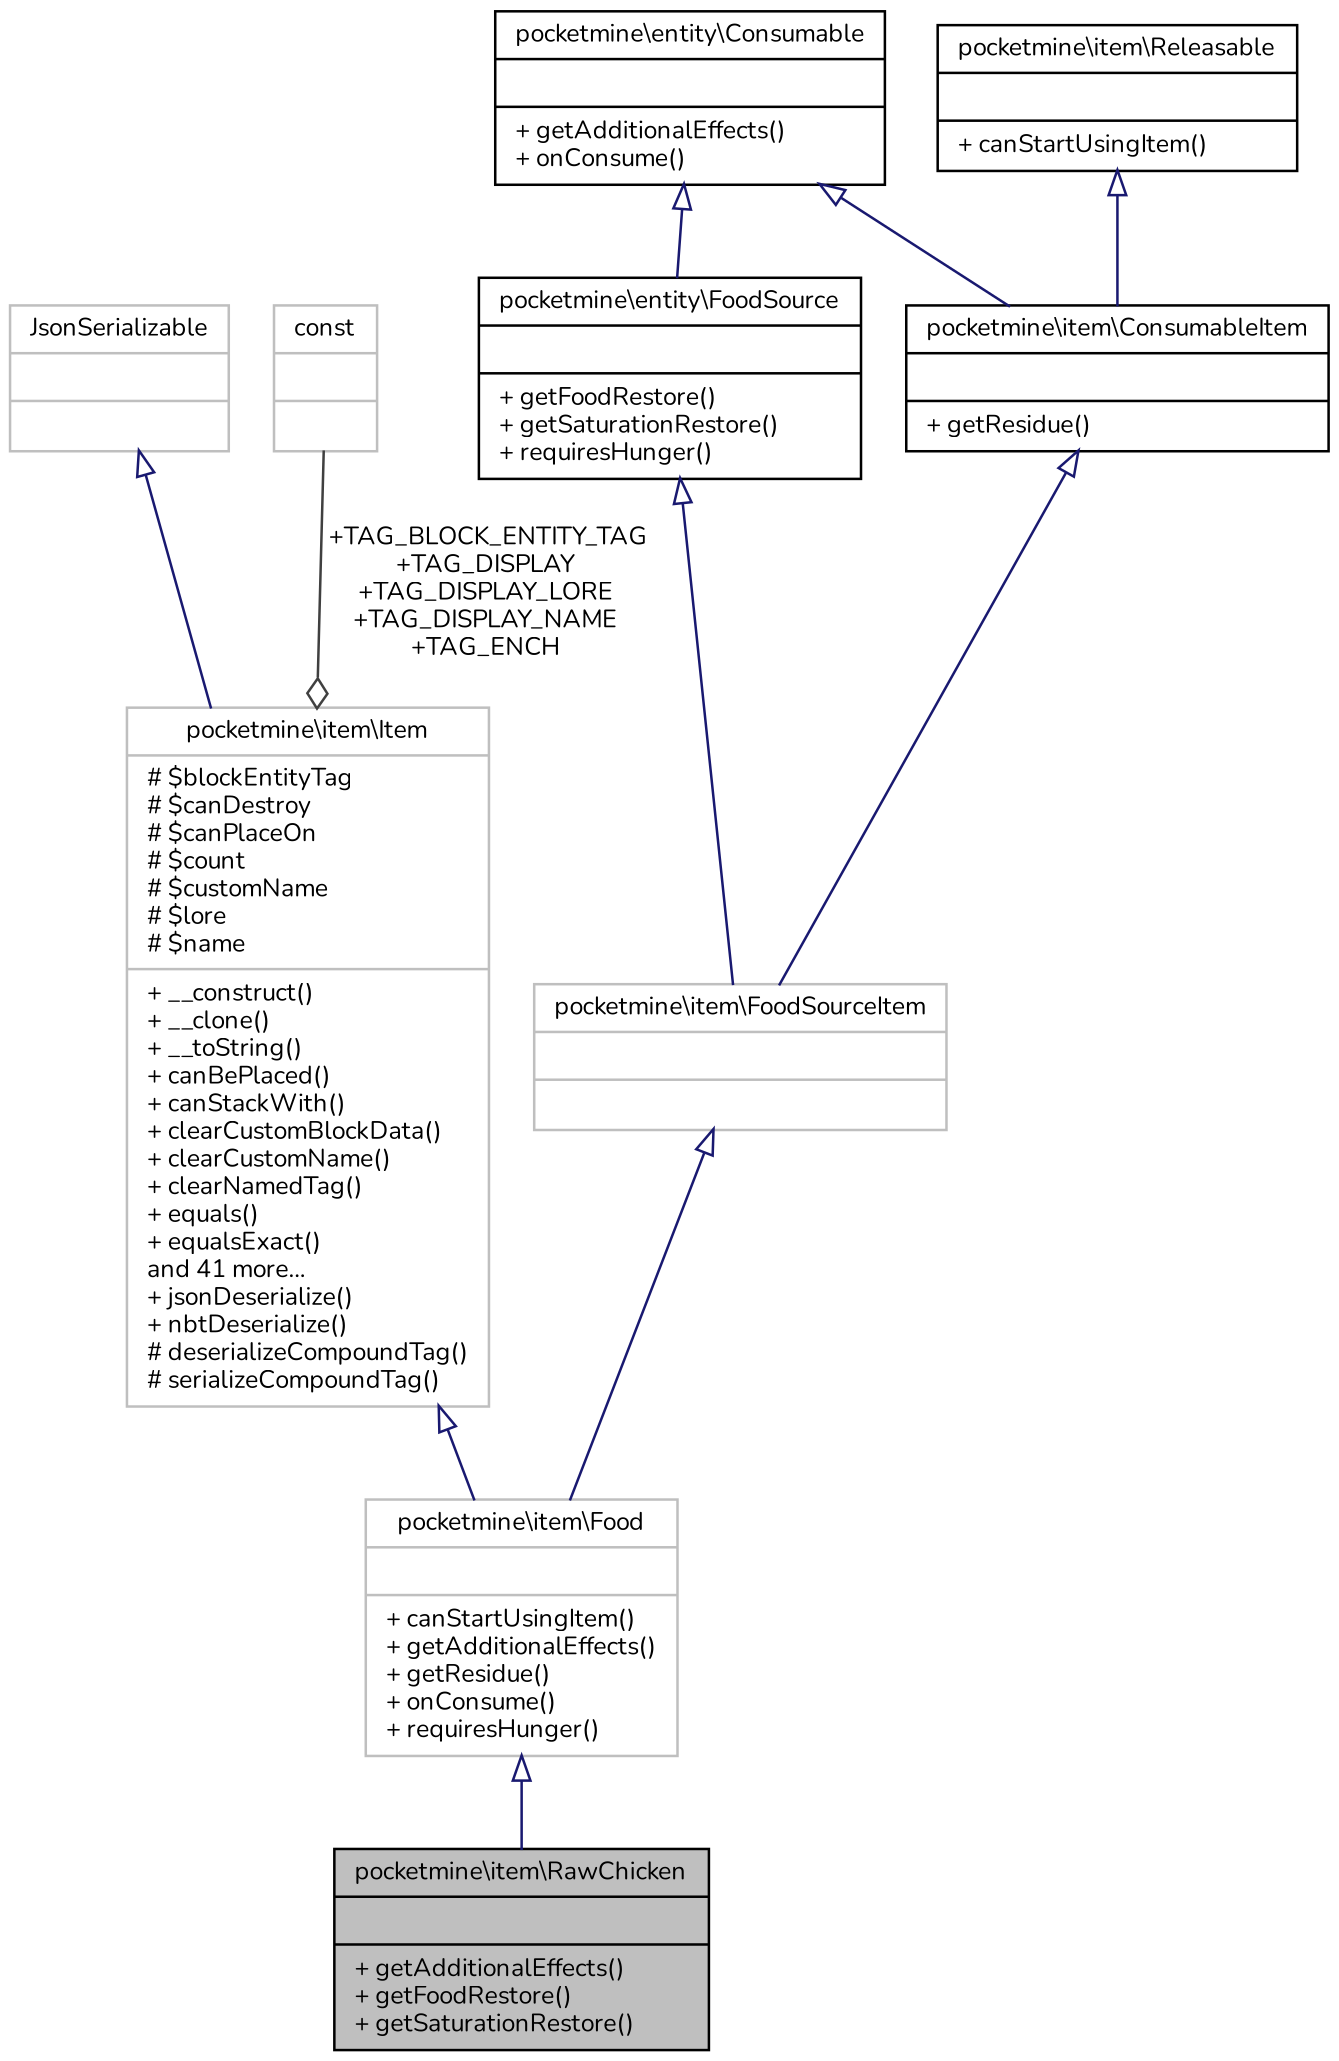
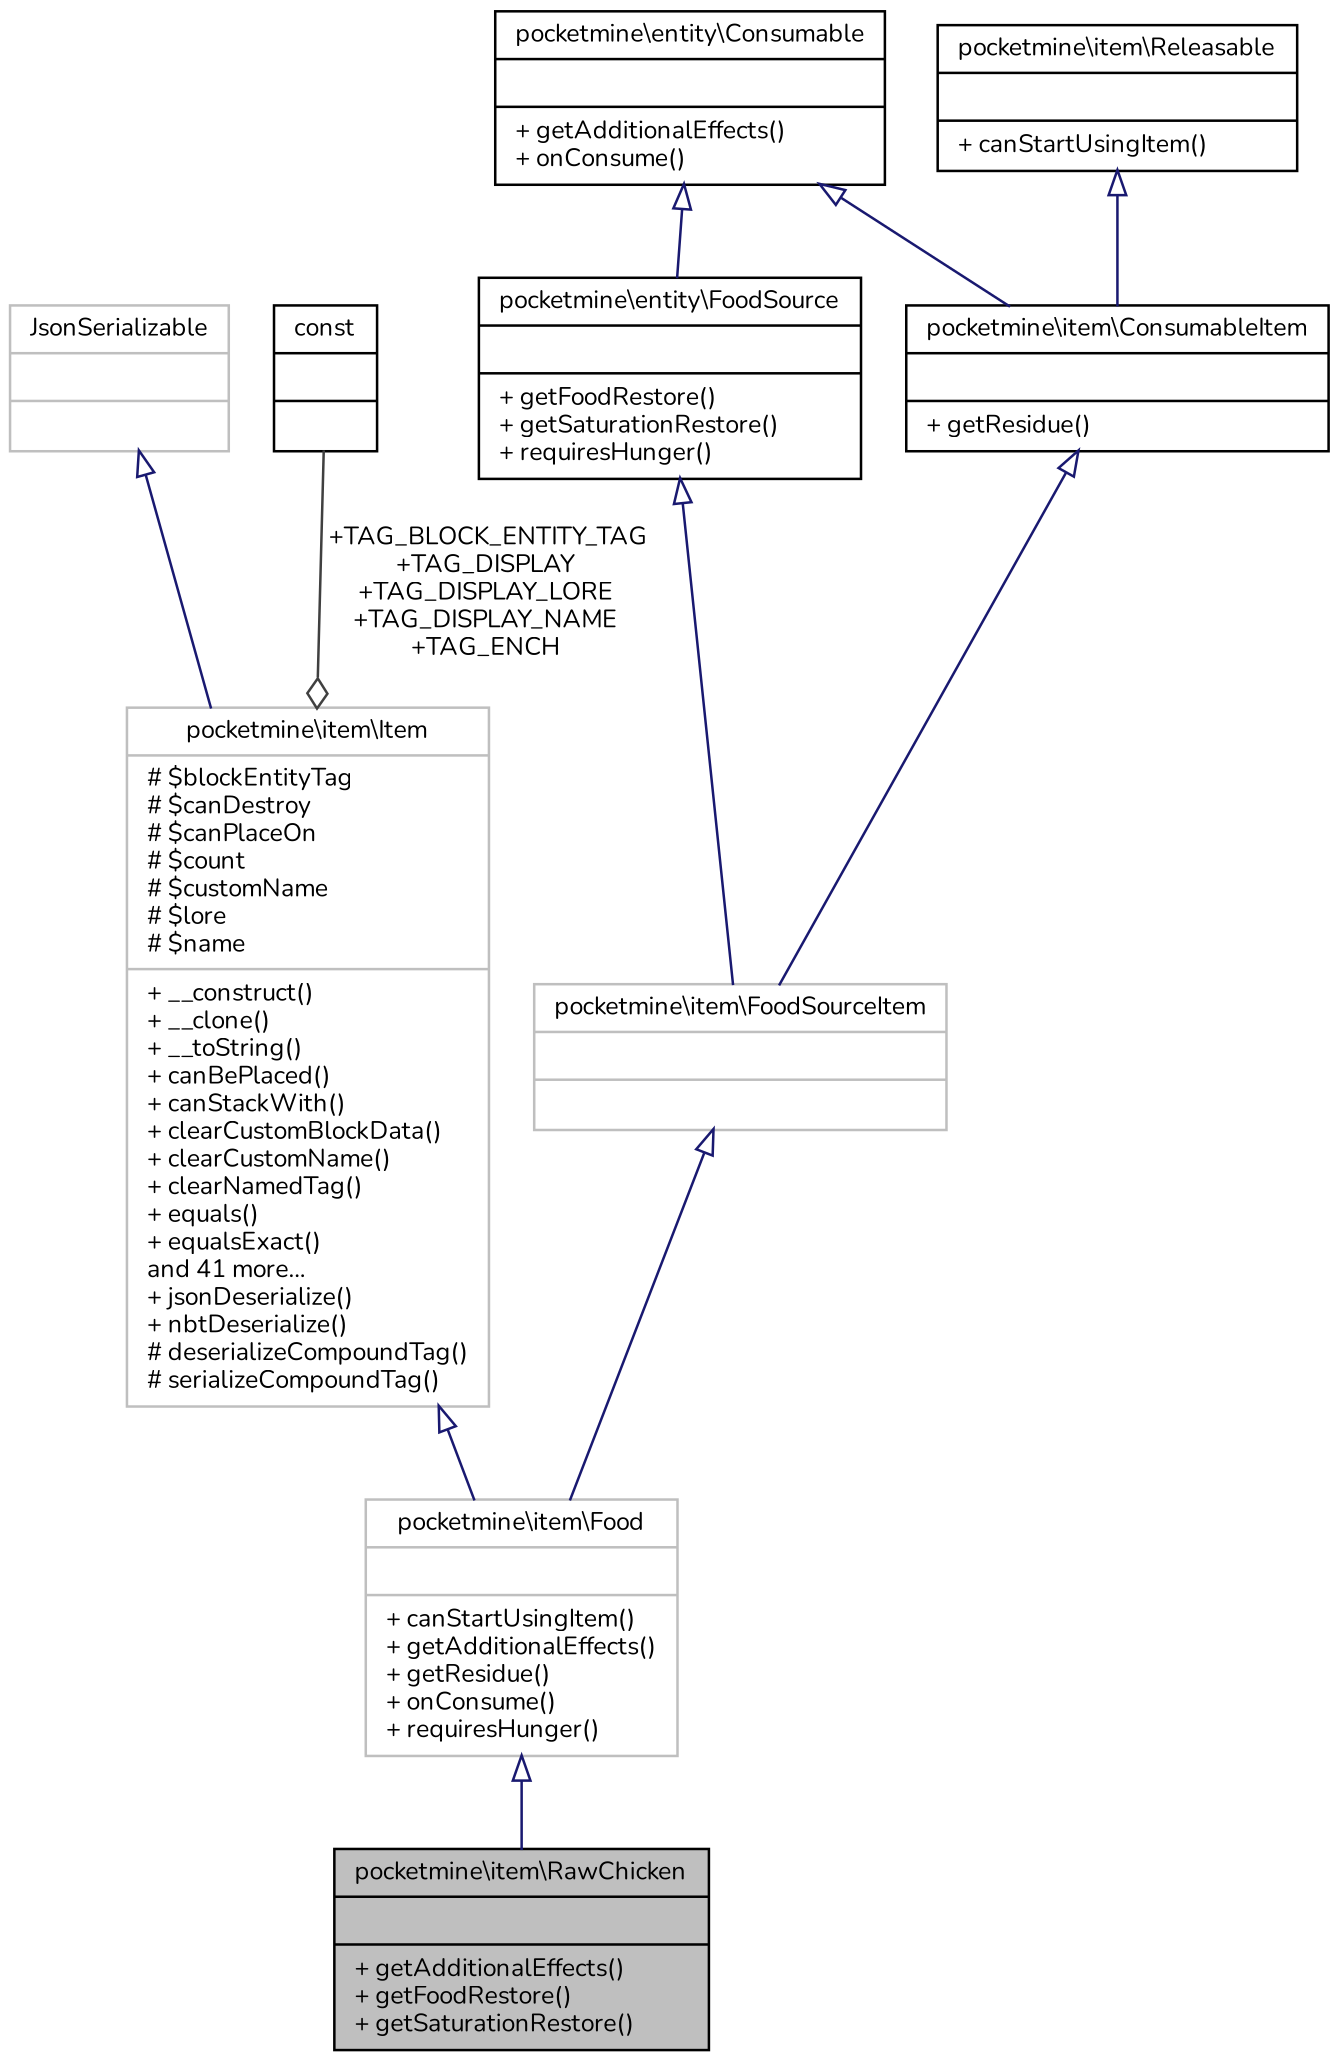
node "const": color grey75 -> black
